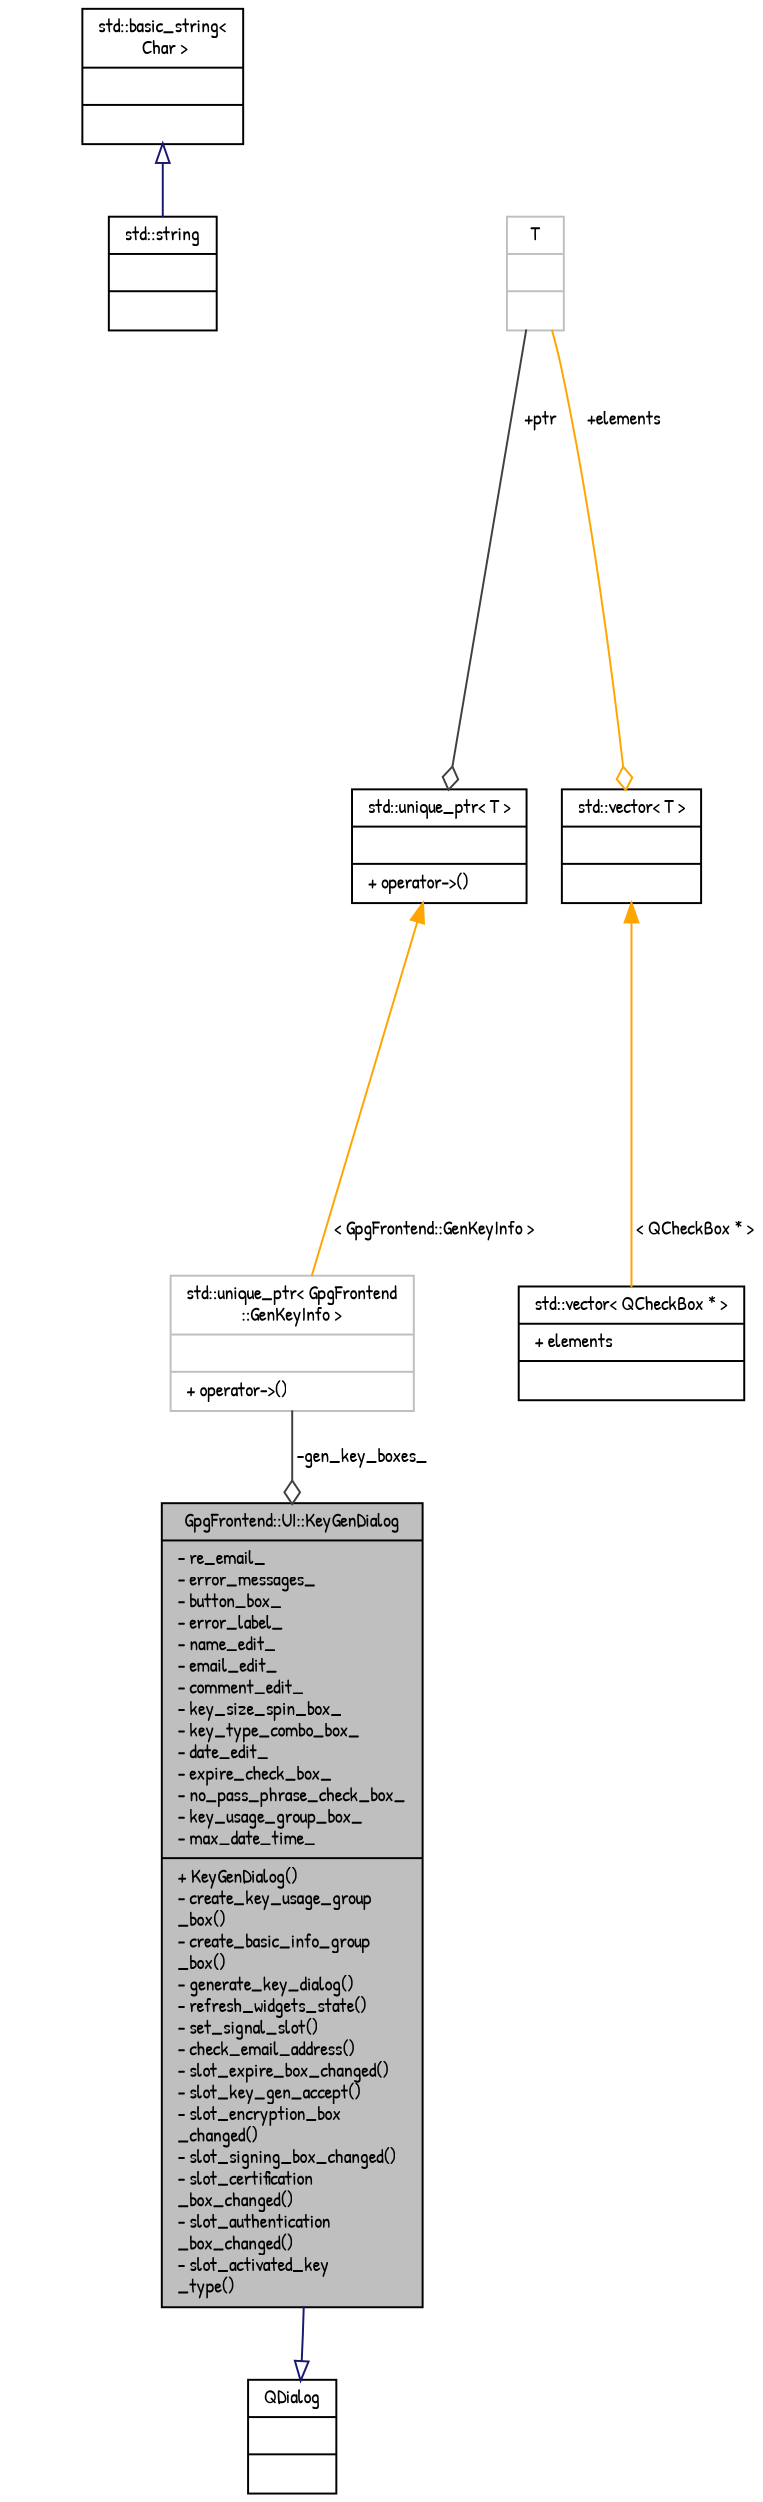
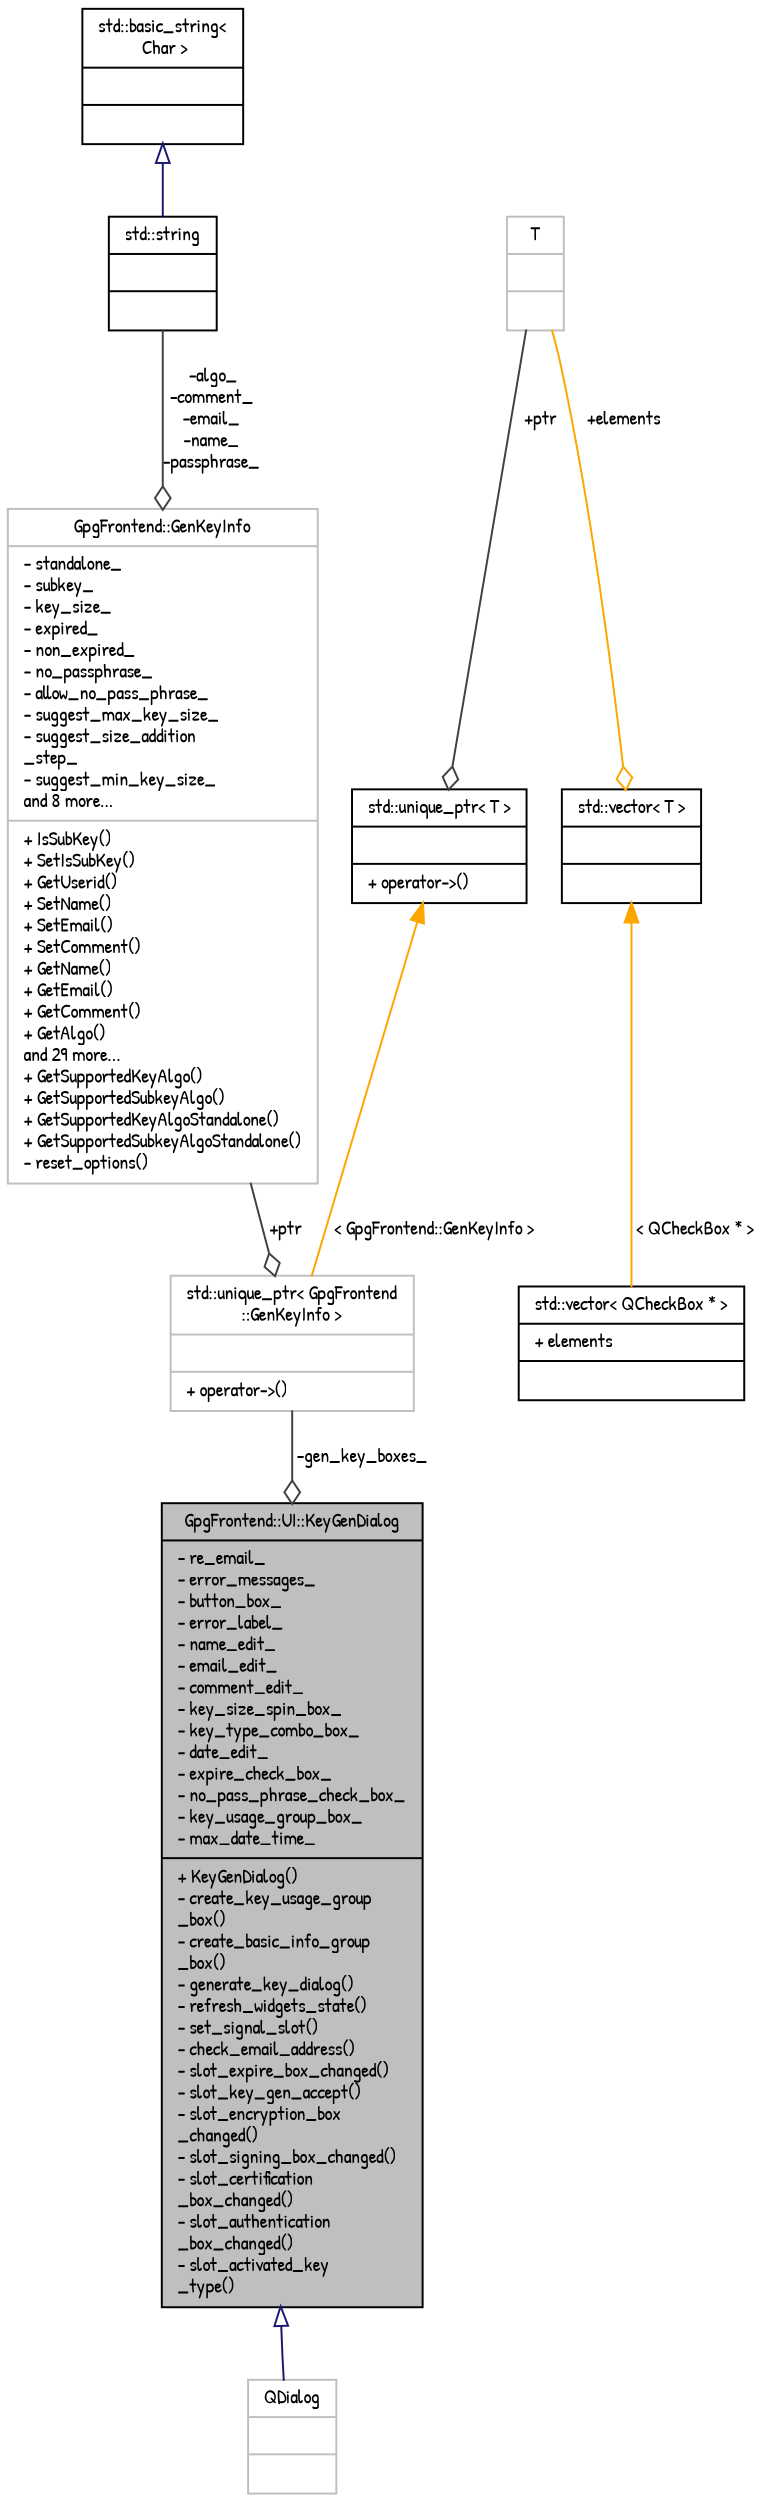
node "GpgFrontend::GenKeyInfo": added
edge "GpgFrontend::UI::KeyGenDialog" -> "QDialog": reversed
node "QDialog": color black -> grey75
